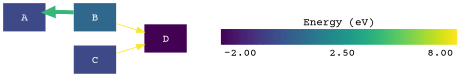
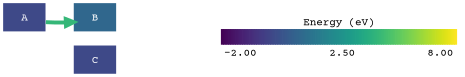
edge "B" -> "A": reversed
node "D": removed
